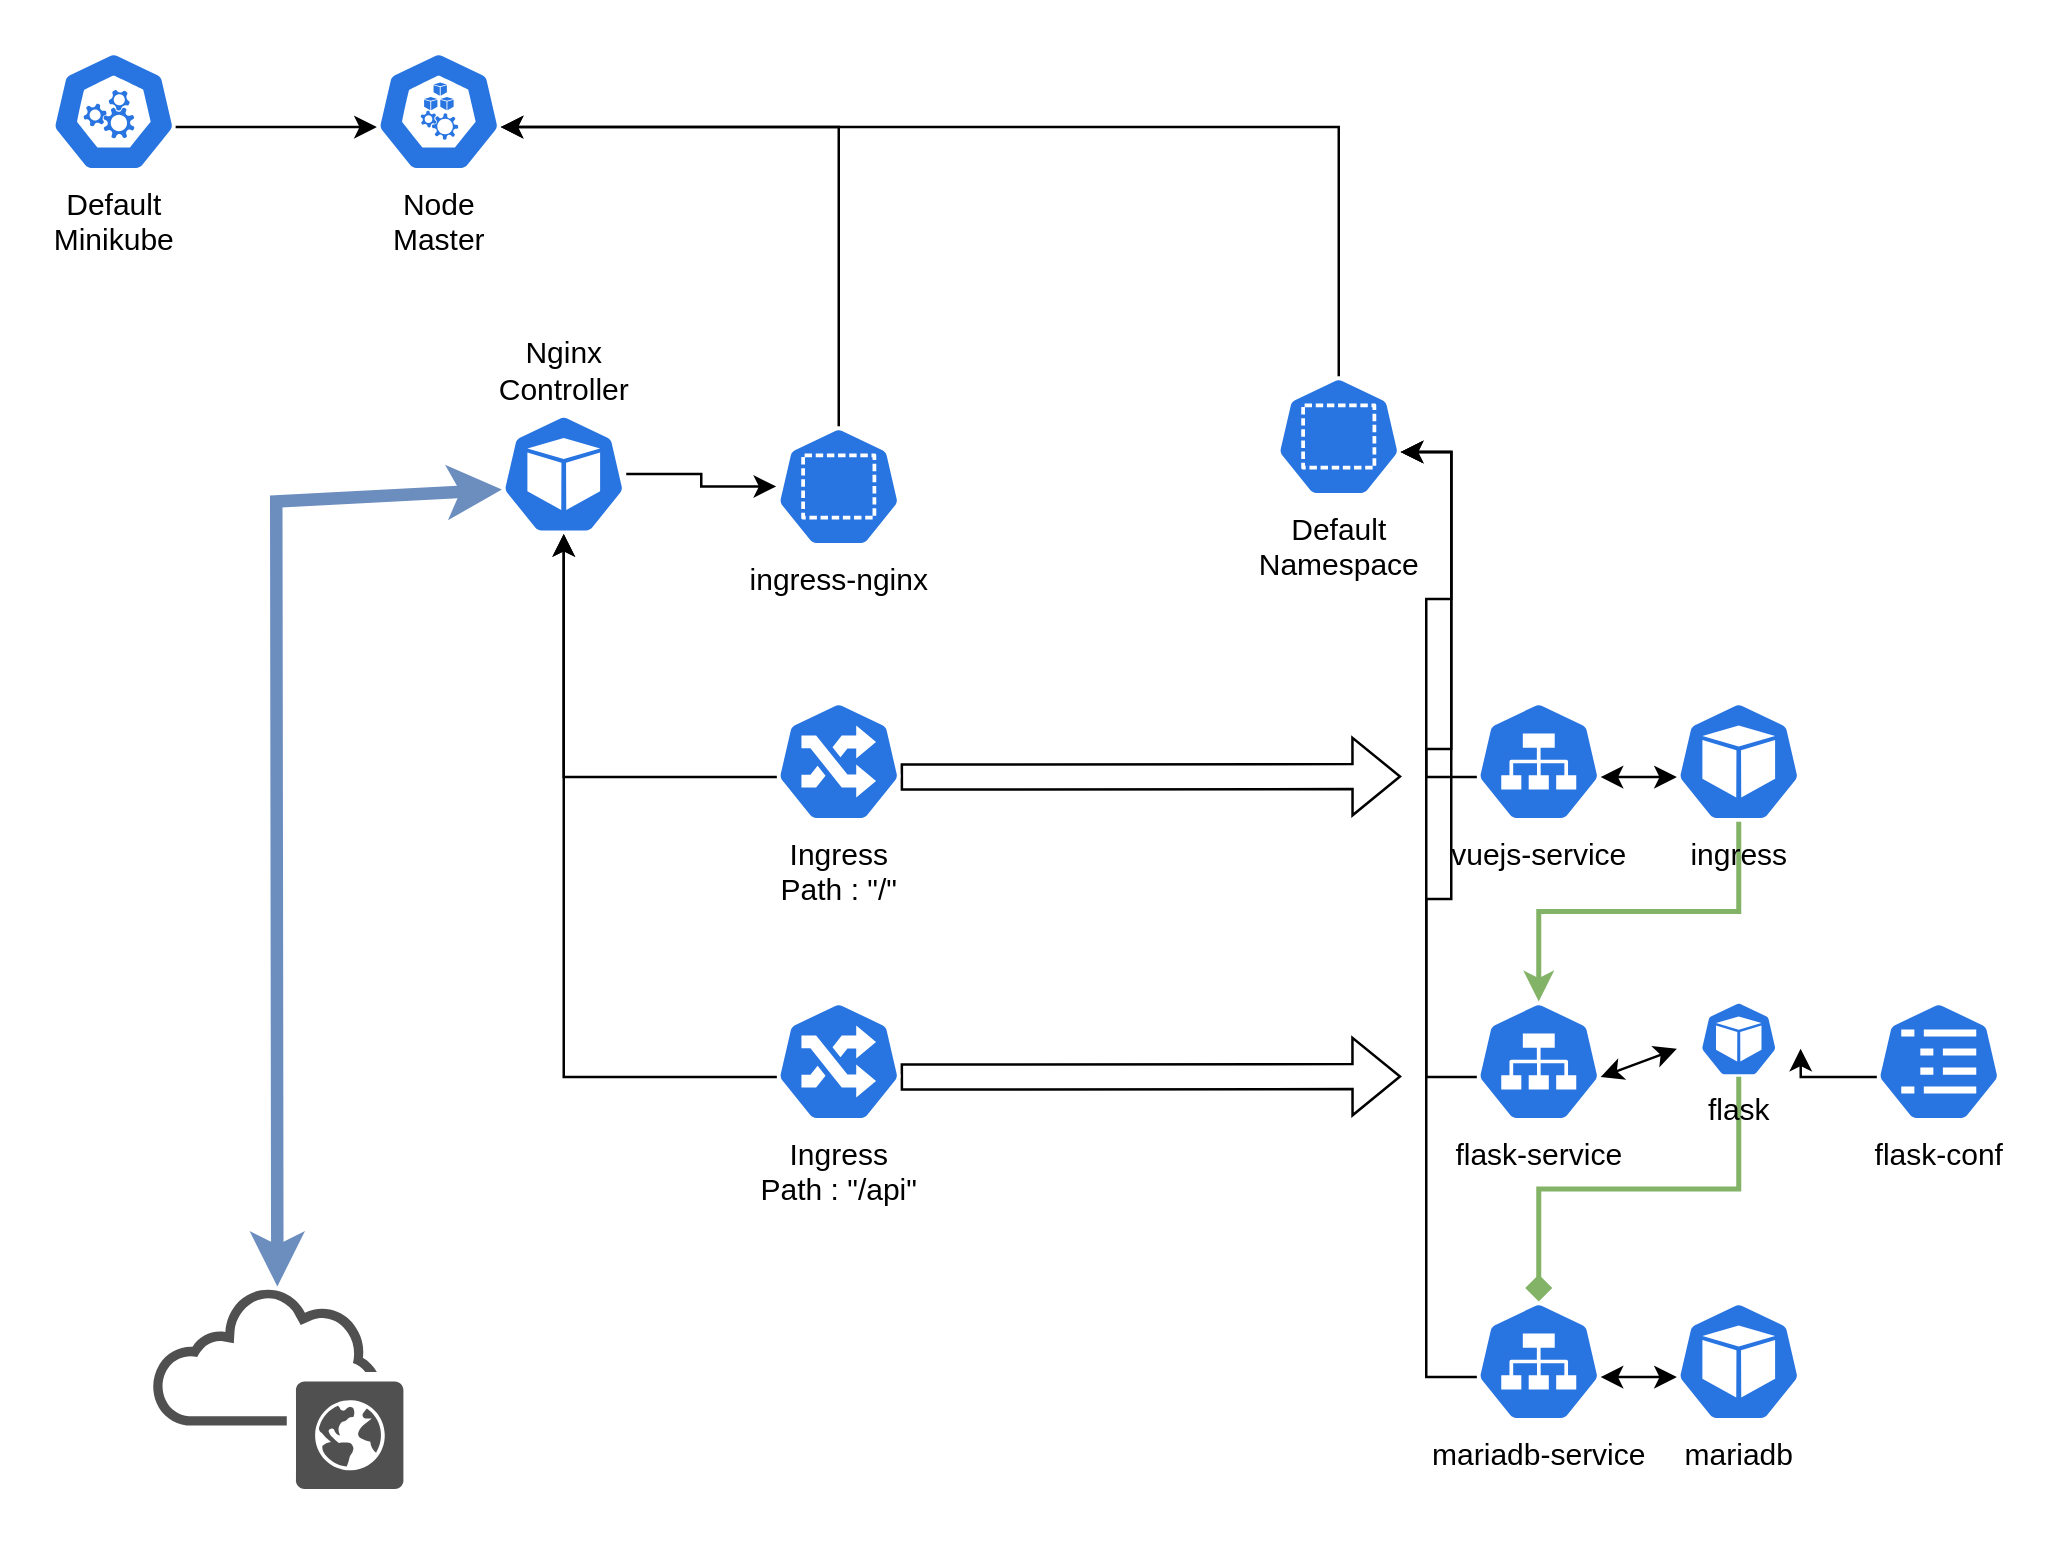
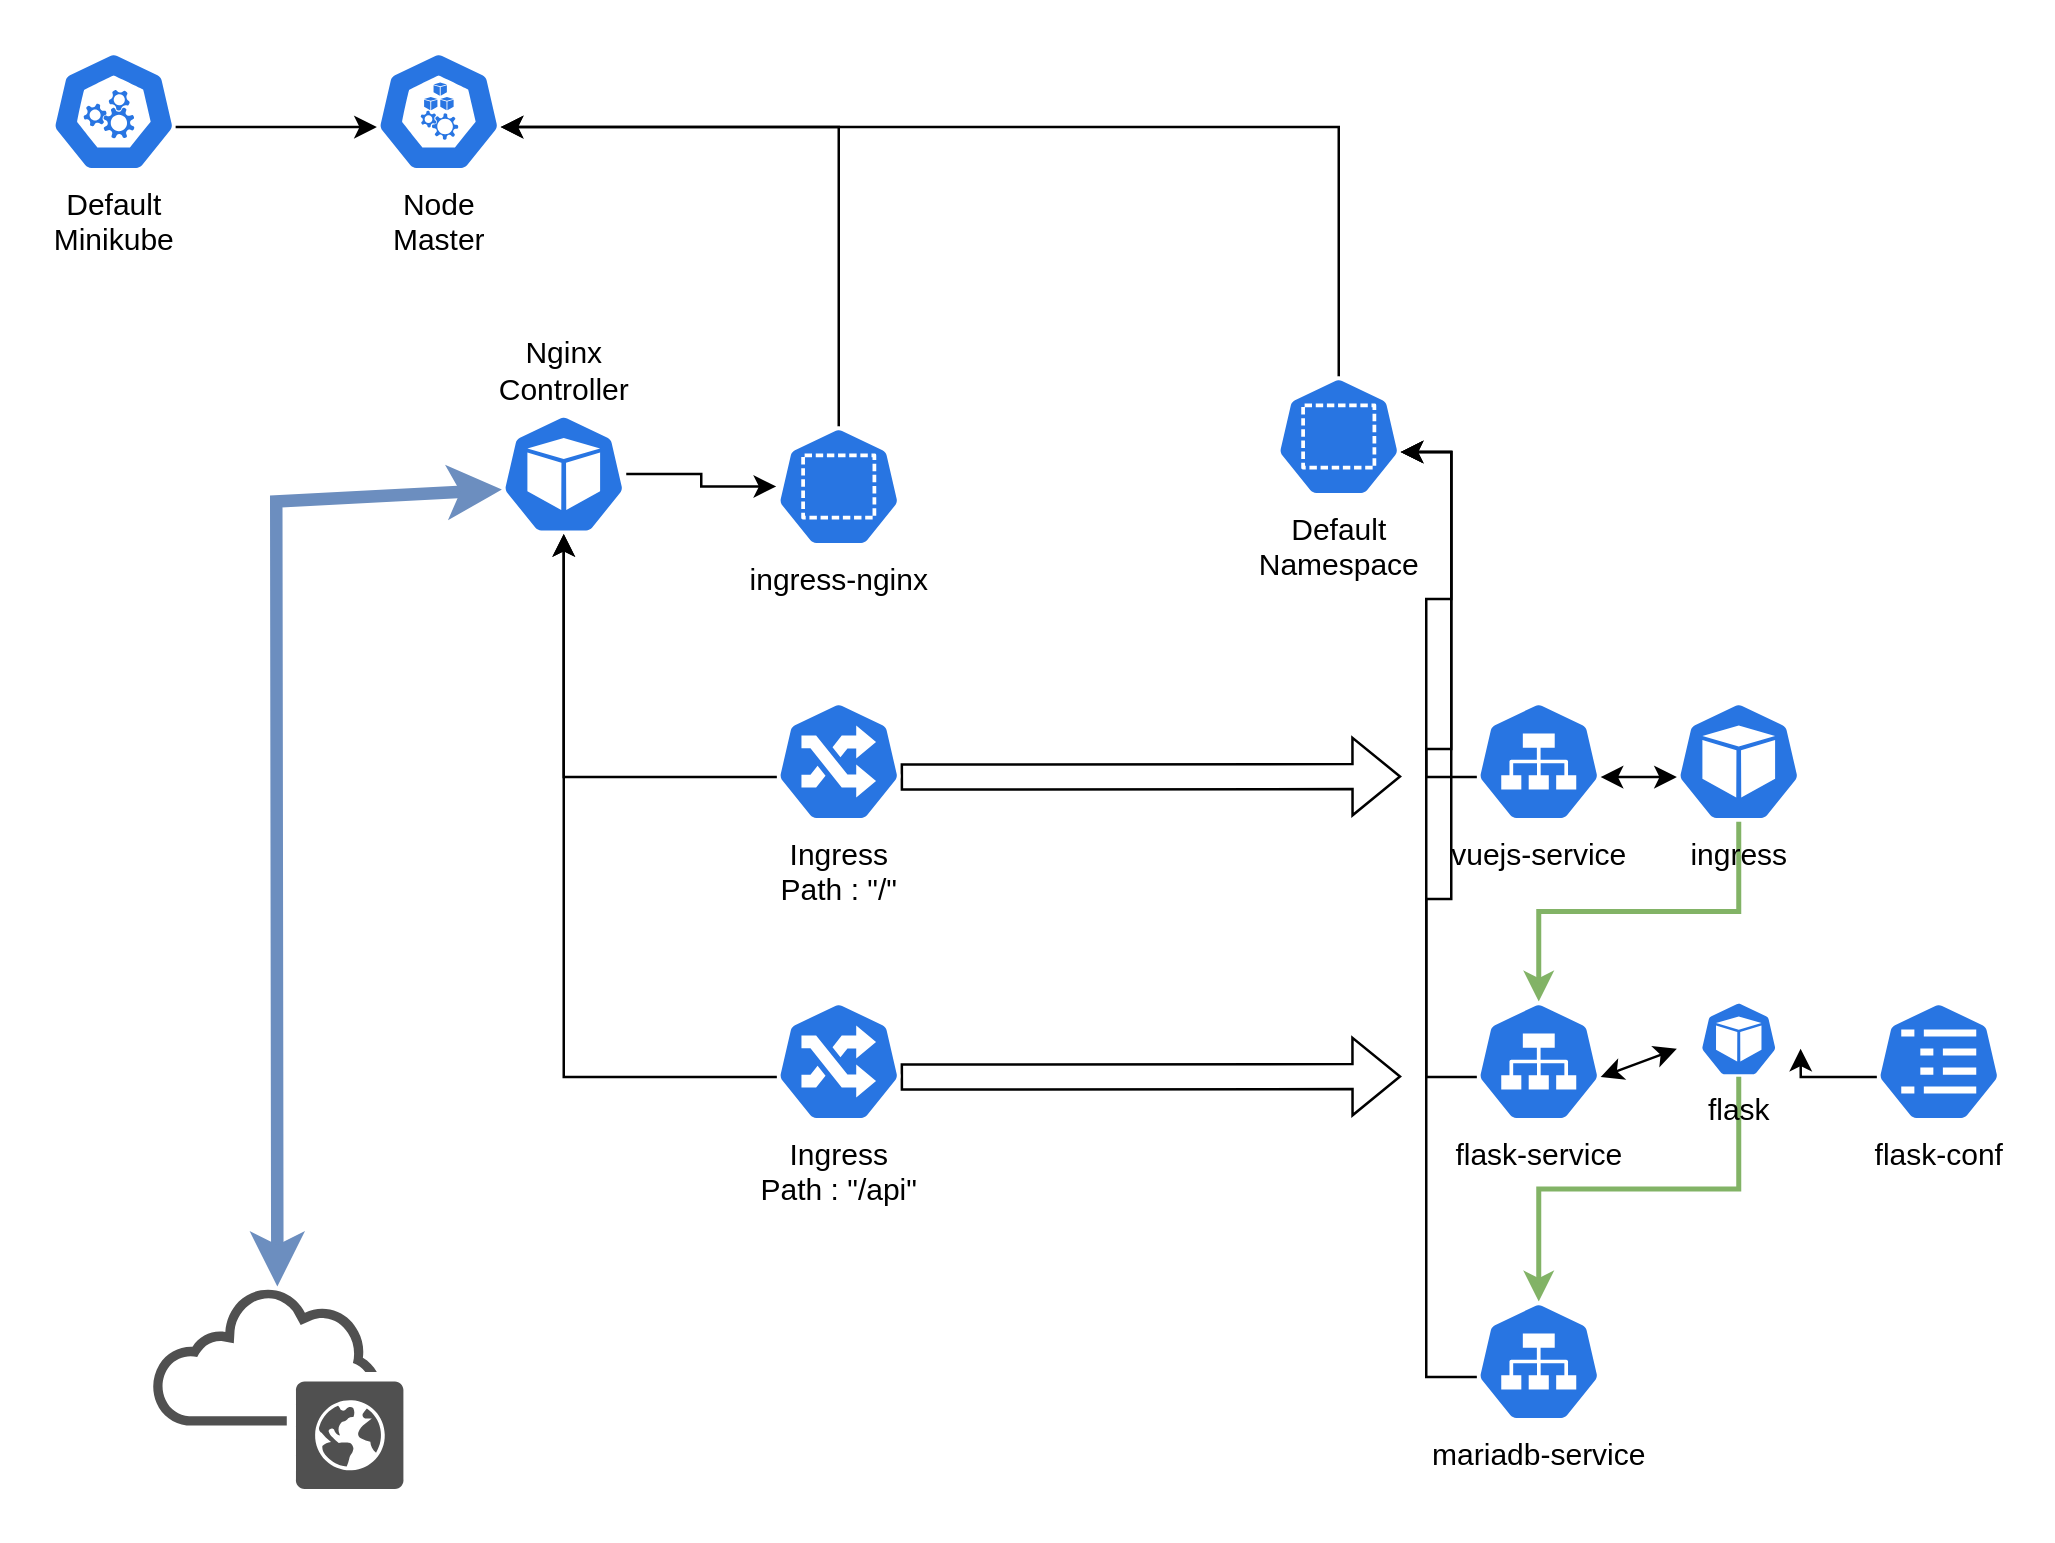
edge "flask" -> "mariadb-service": arrowhead diamond -> classic
node "mariadb": removed
edge "mariadb-service" -- "mariadb": removed
